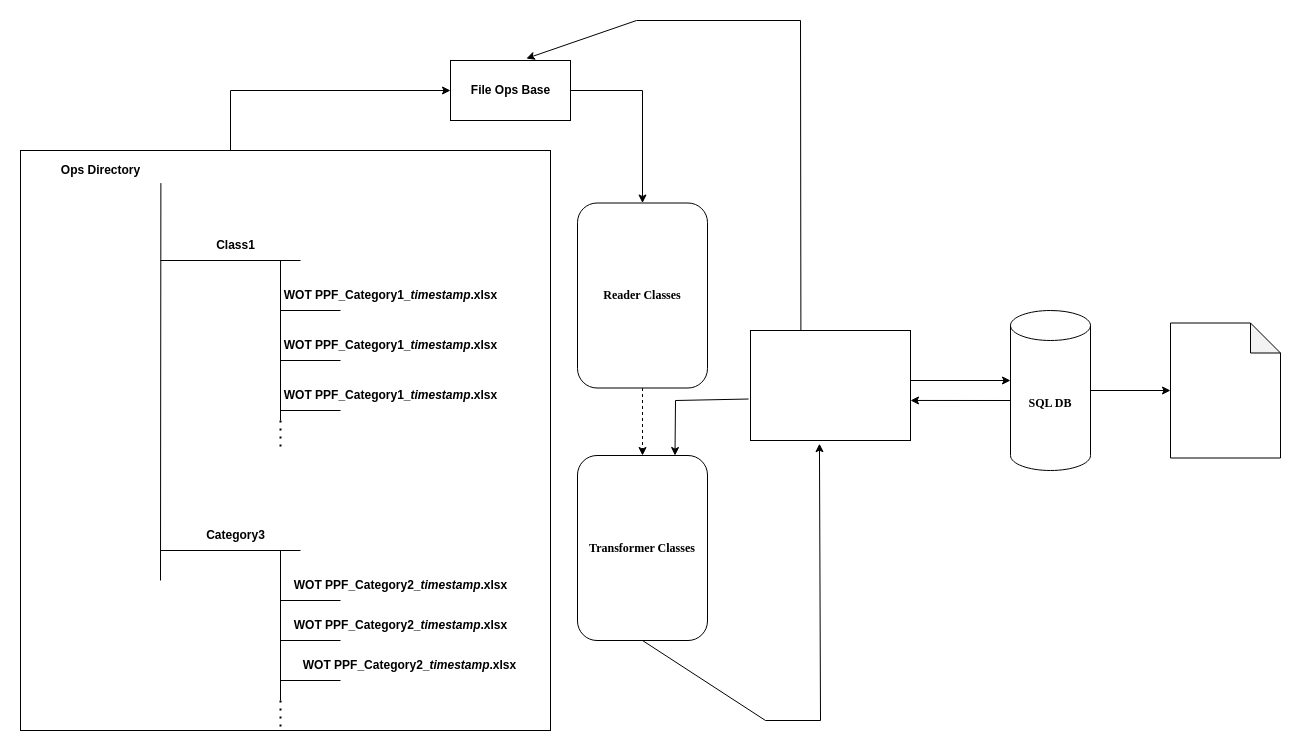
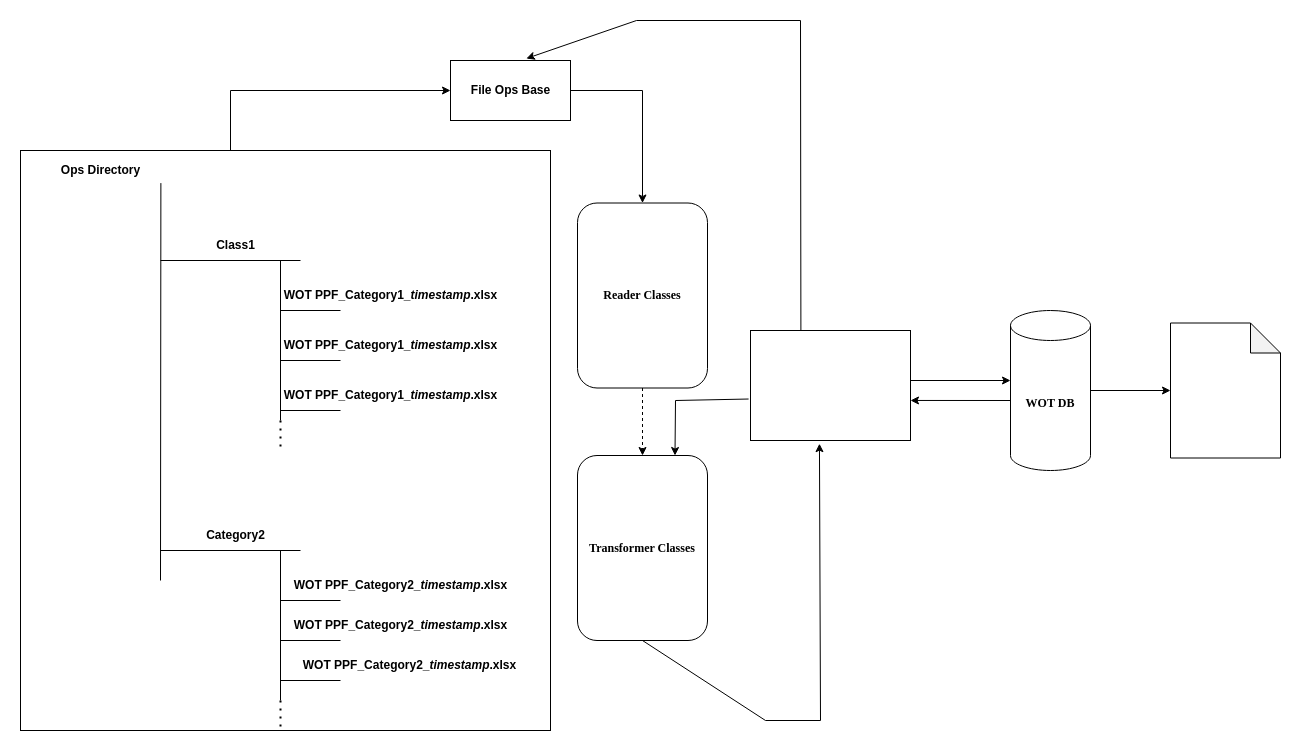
node "SQL DB": label "SQL DB" -> "WOT DB"
node "Category3": label "Category3" -> "Category2"
